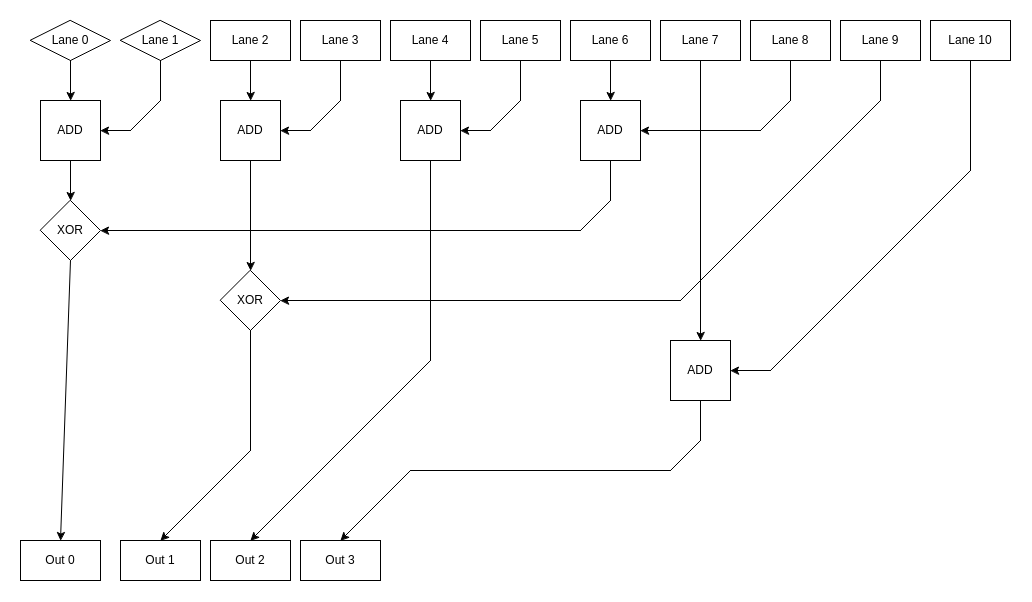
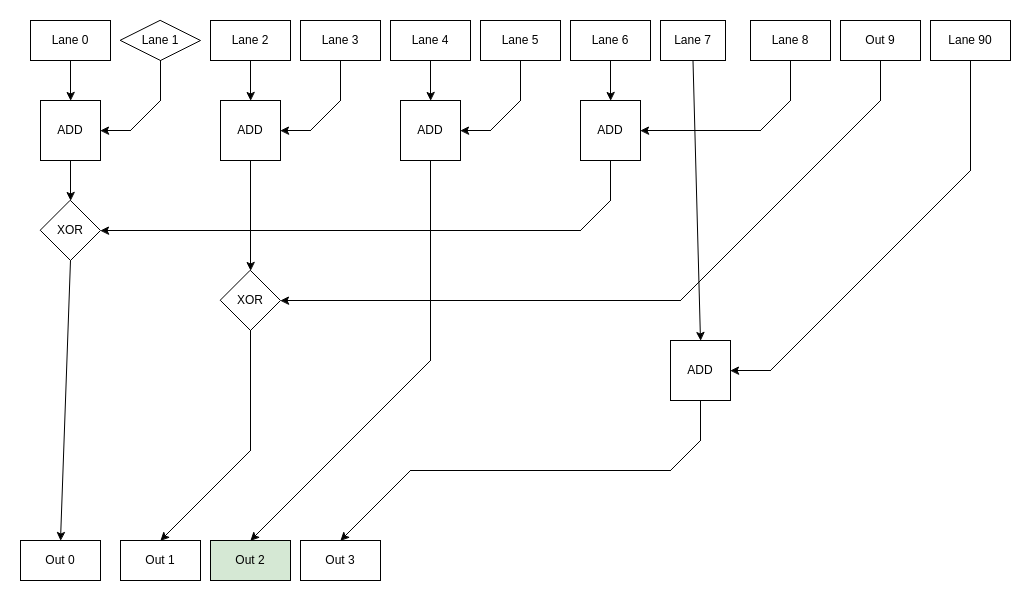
node "Lane 0": shape diamond -> rectangle
node "Lane 7": size 80x40 -> 65x40
node "Lane 9": label "Lane 9" -> "Out 9"
node "Lane 10": label "Lane 10" -> "Lane 90"
node "Out 2": fillcolor #ffffff -> #d5e8d4
